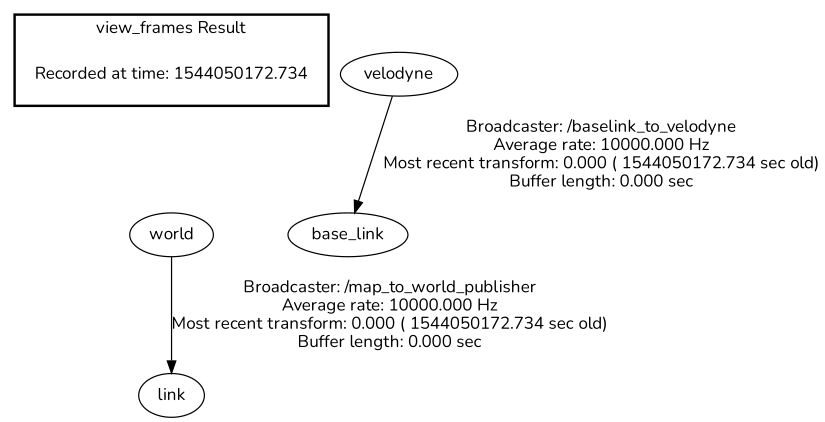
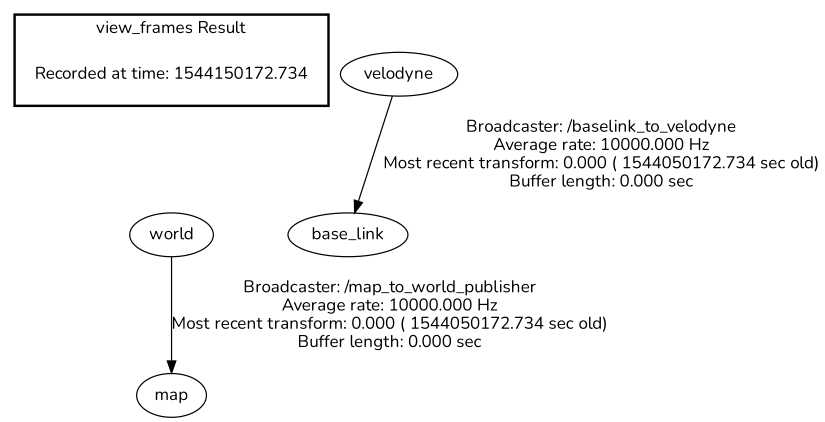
node "Recorded at time: 1544050172.734": label "Recorded at time: 1544050172.734" -> "Recorded at time: 1544150172.734"
node "link": label "link" -> "map"
